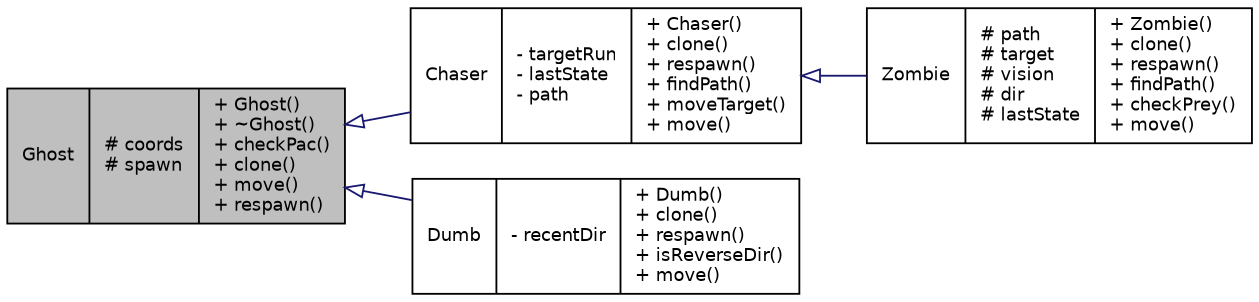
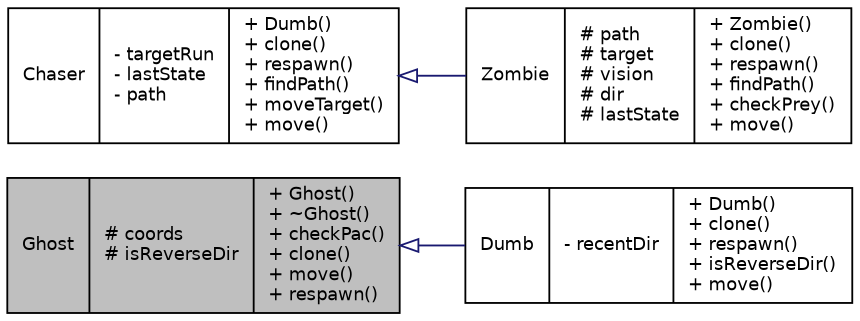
node "Chaser": text "+ Chaser()" -> "+ Dumb()"
edge "Chaser" -> "Ghost": removed
node "Ghost": text "# spawn" -> "# isReverseDir"
